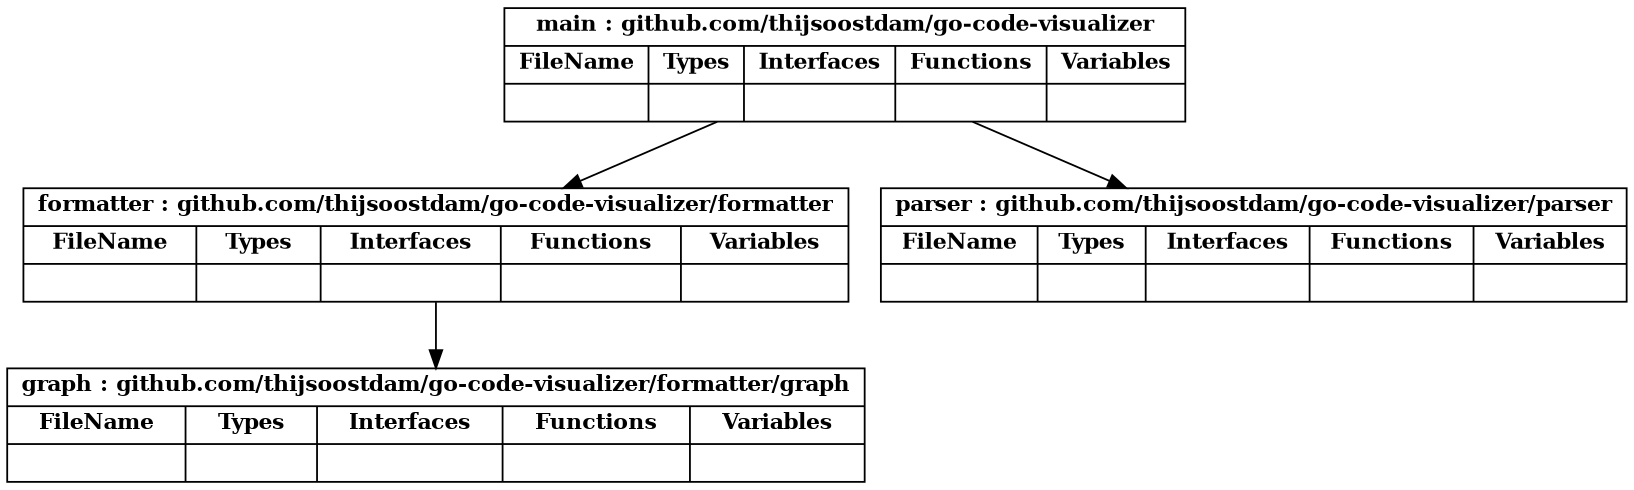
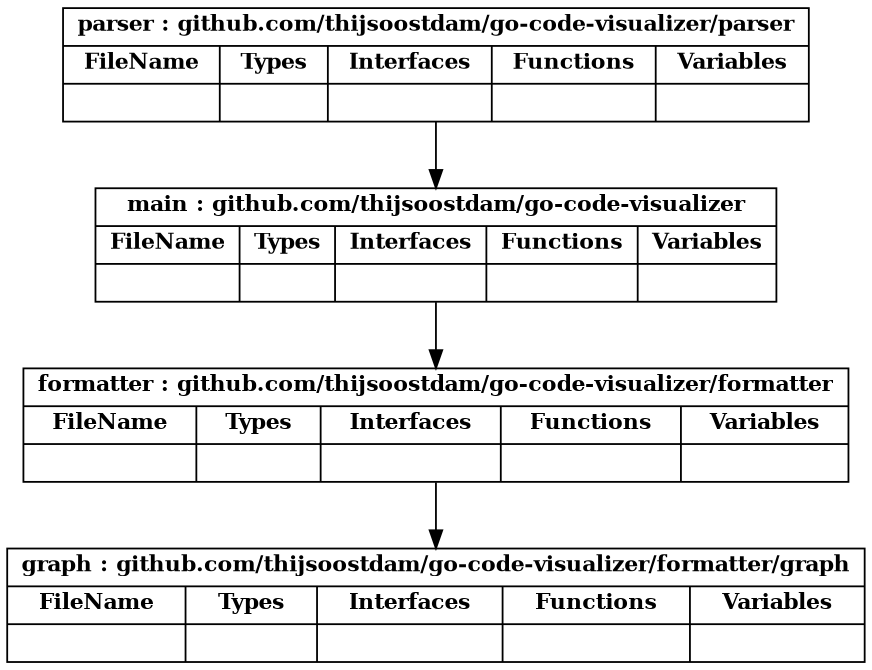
edge "main : github.com/thijsoostdam/go-code-visualizer" -> "parser : github.com/thijsoostdam/go-code-visualizer/parser": reversed
